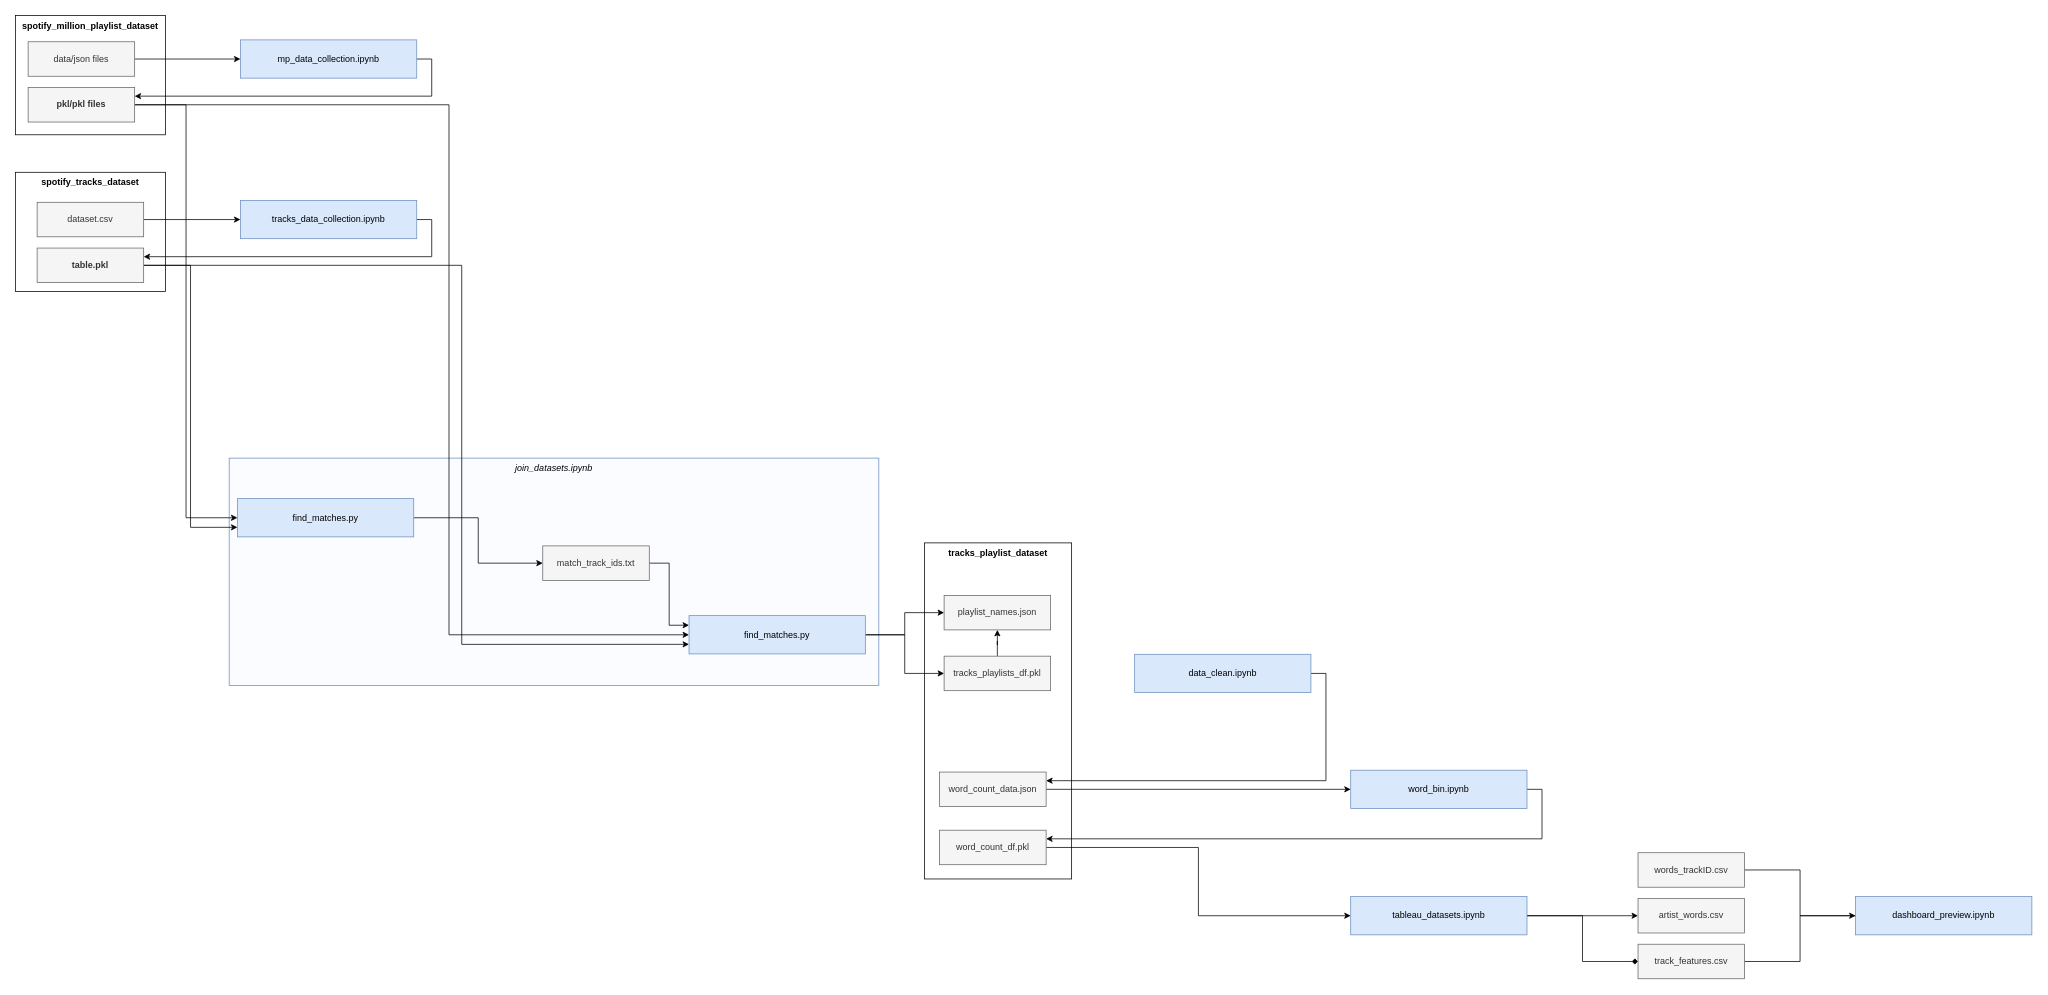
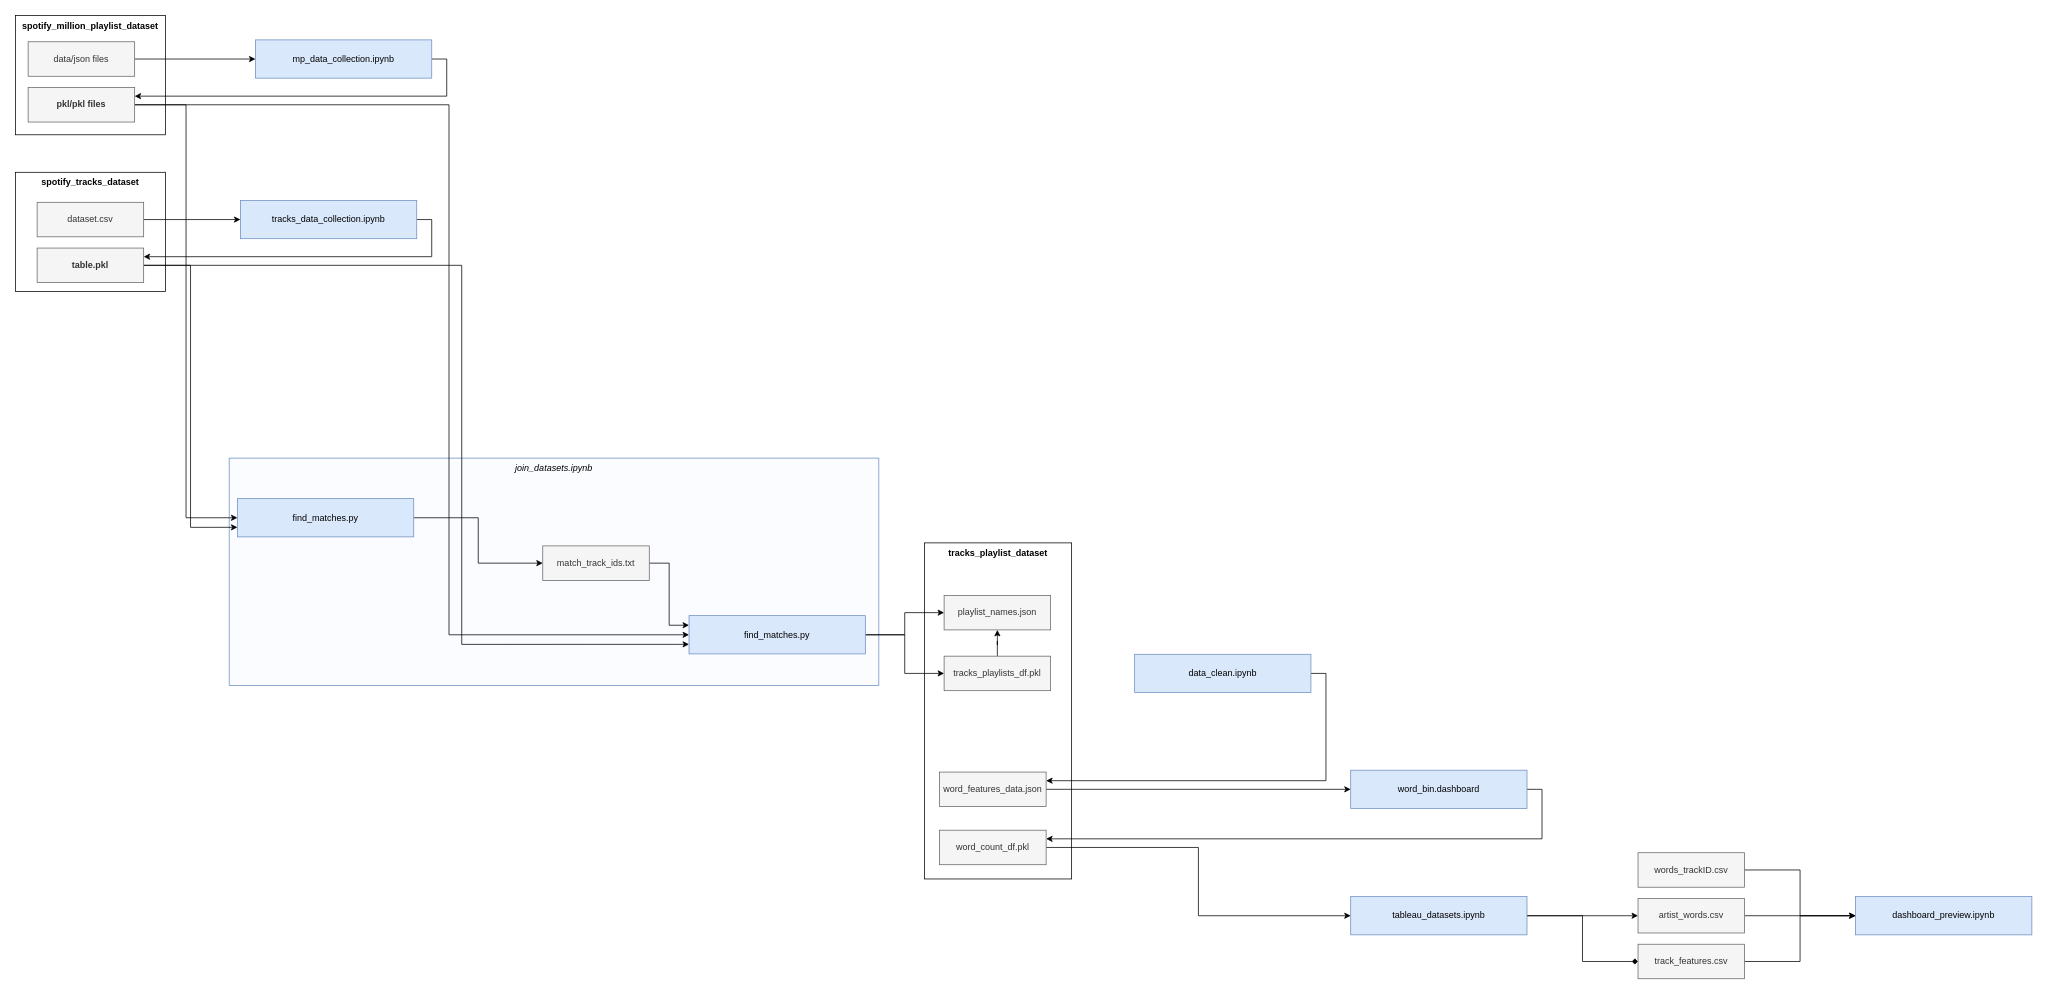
node "mp_data_collection.ipynb": moved (329, 59) -> (344, 59)
node "word_count_data.json": label "word_count_data.json" -> "word_features_data.json"
node "word_bin.ipynb": label "word_bin.ipynb" -> "word_bin.dashboard"
edge "artist_words.csv" -> "dashboard_preview.ipynb": added
